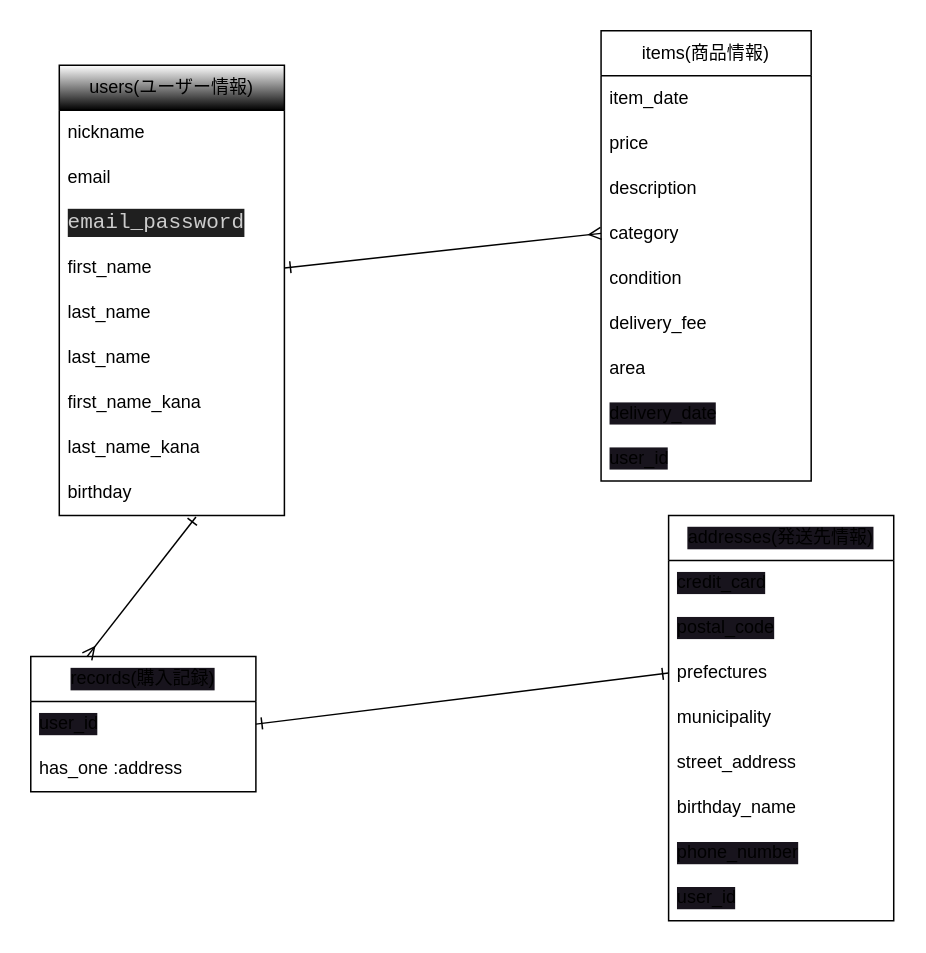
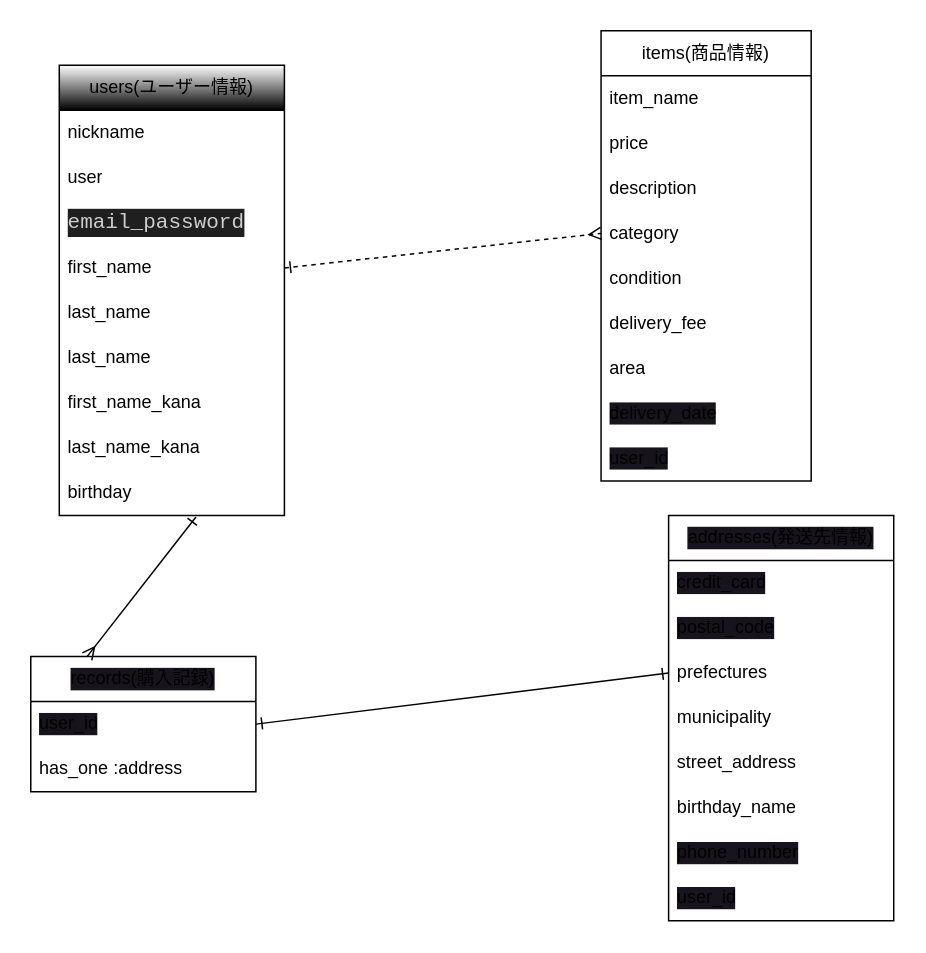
node "item_date": label "item_date" -> "item_name"
node "email": label "email" -> "user"
edge "category" -- "first_name": style solid -> dashed
